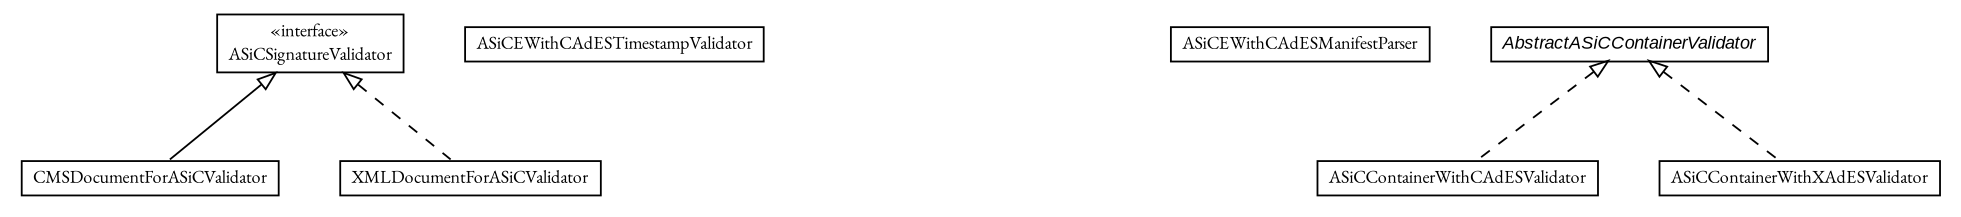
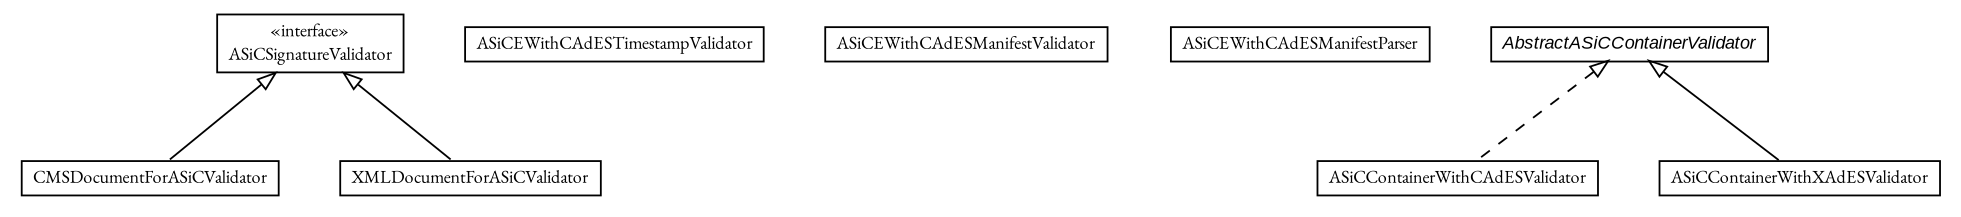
node "ASiCEWithCAdESManifestValidator": added
edge "ASiCContainerWithXAdESValidator" -> "AbstractASiCContainerValidator": style dashed -> solid
edge "XMLDocumentForASiCValidator" -> "ASiCSignatureValidator": style dashed -> solid
